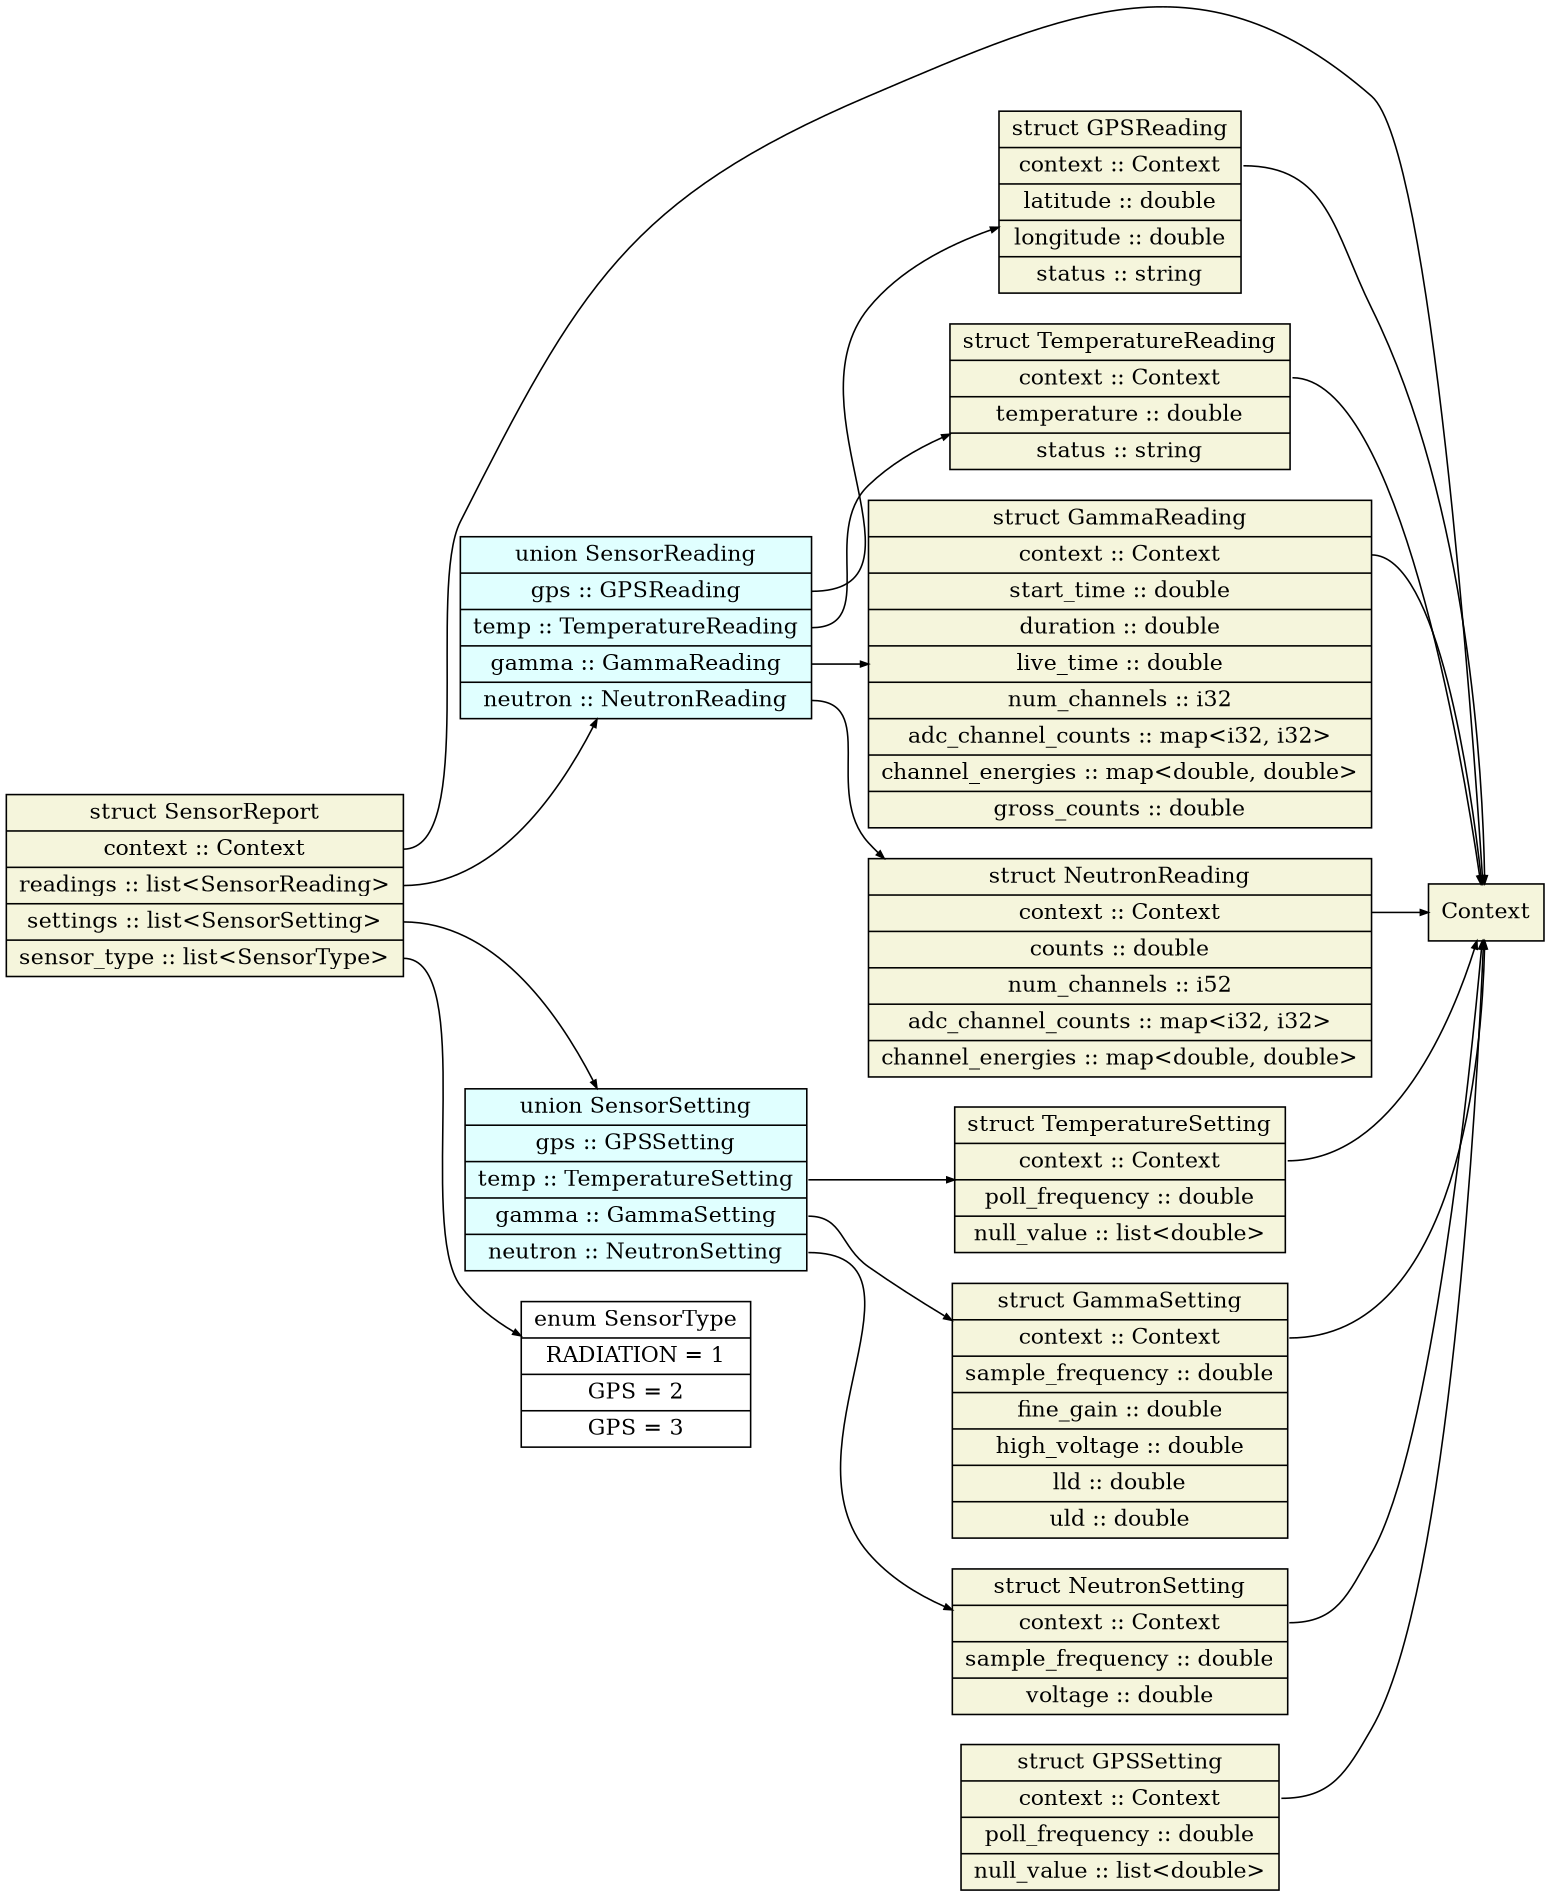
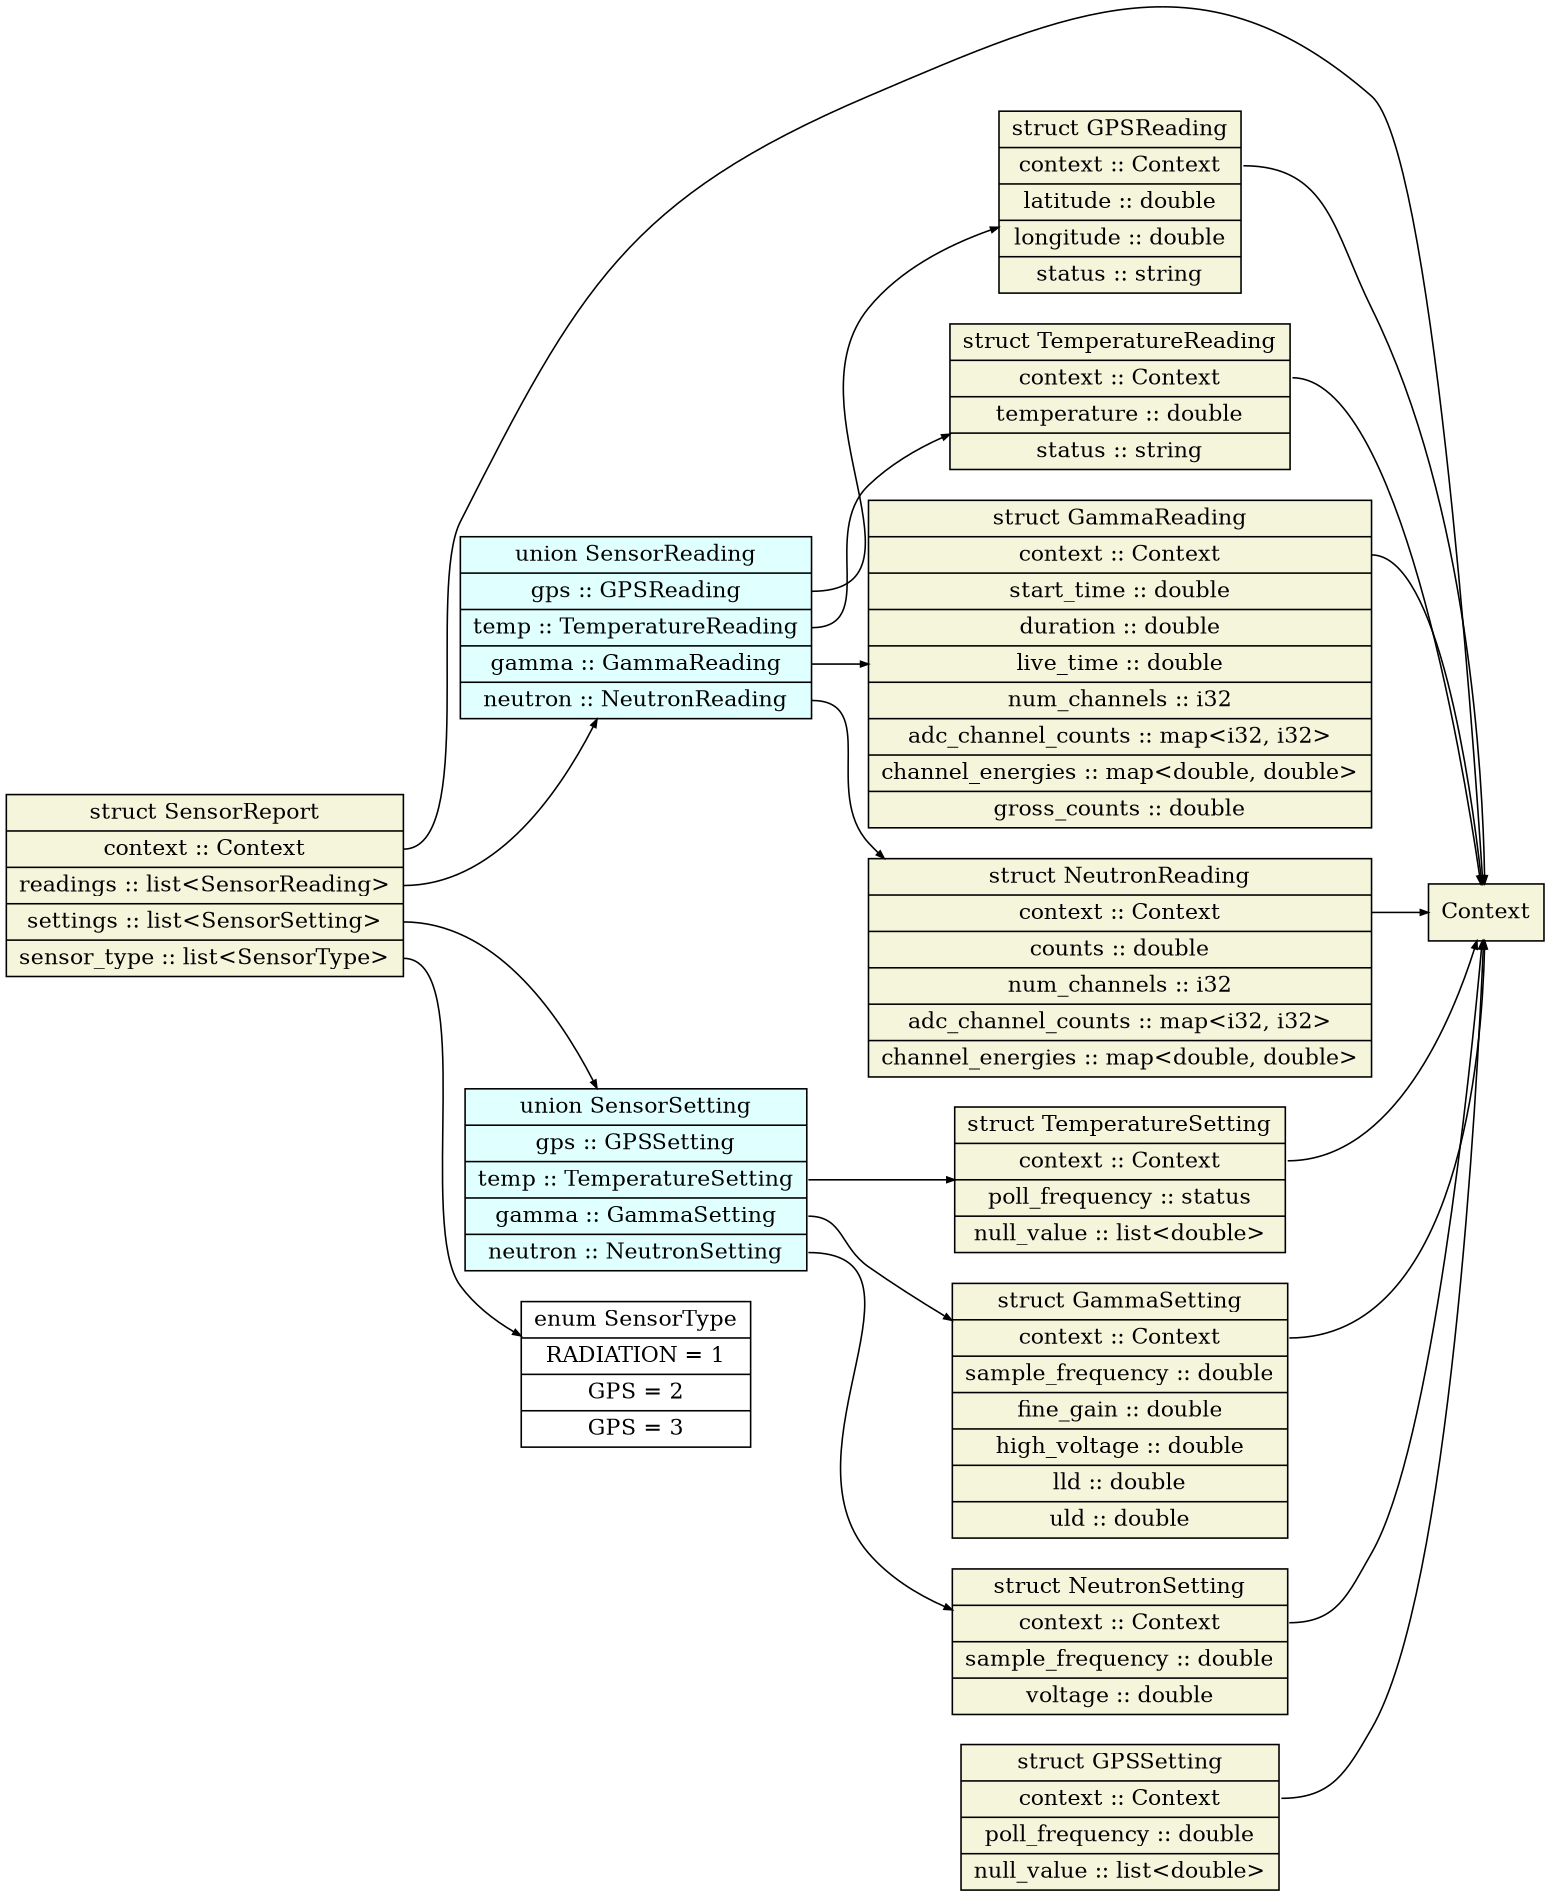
node "struct NeutronReading": text "num_channels :: i52" -> "num_channels :: i32"
node "struct TemperatureSetting": text "poll_frequency :: double" -> "poll_frequency :: status"
